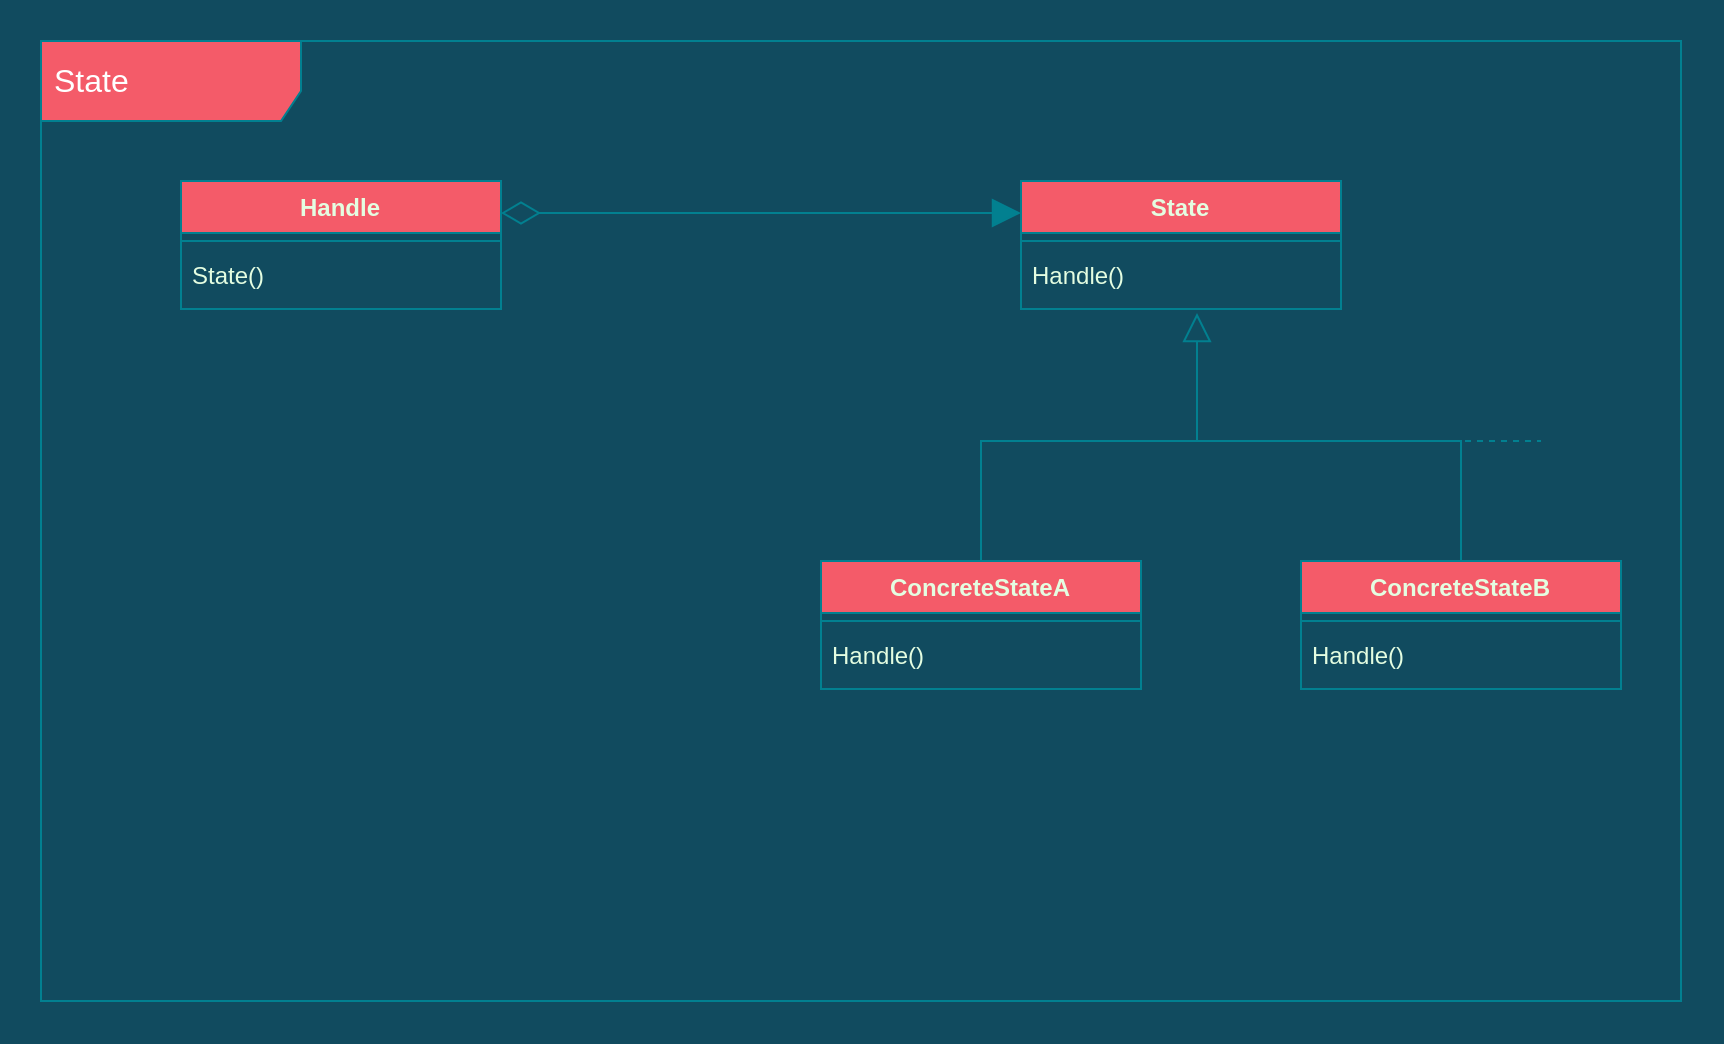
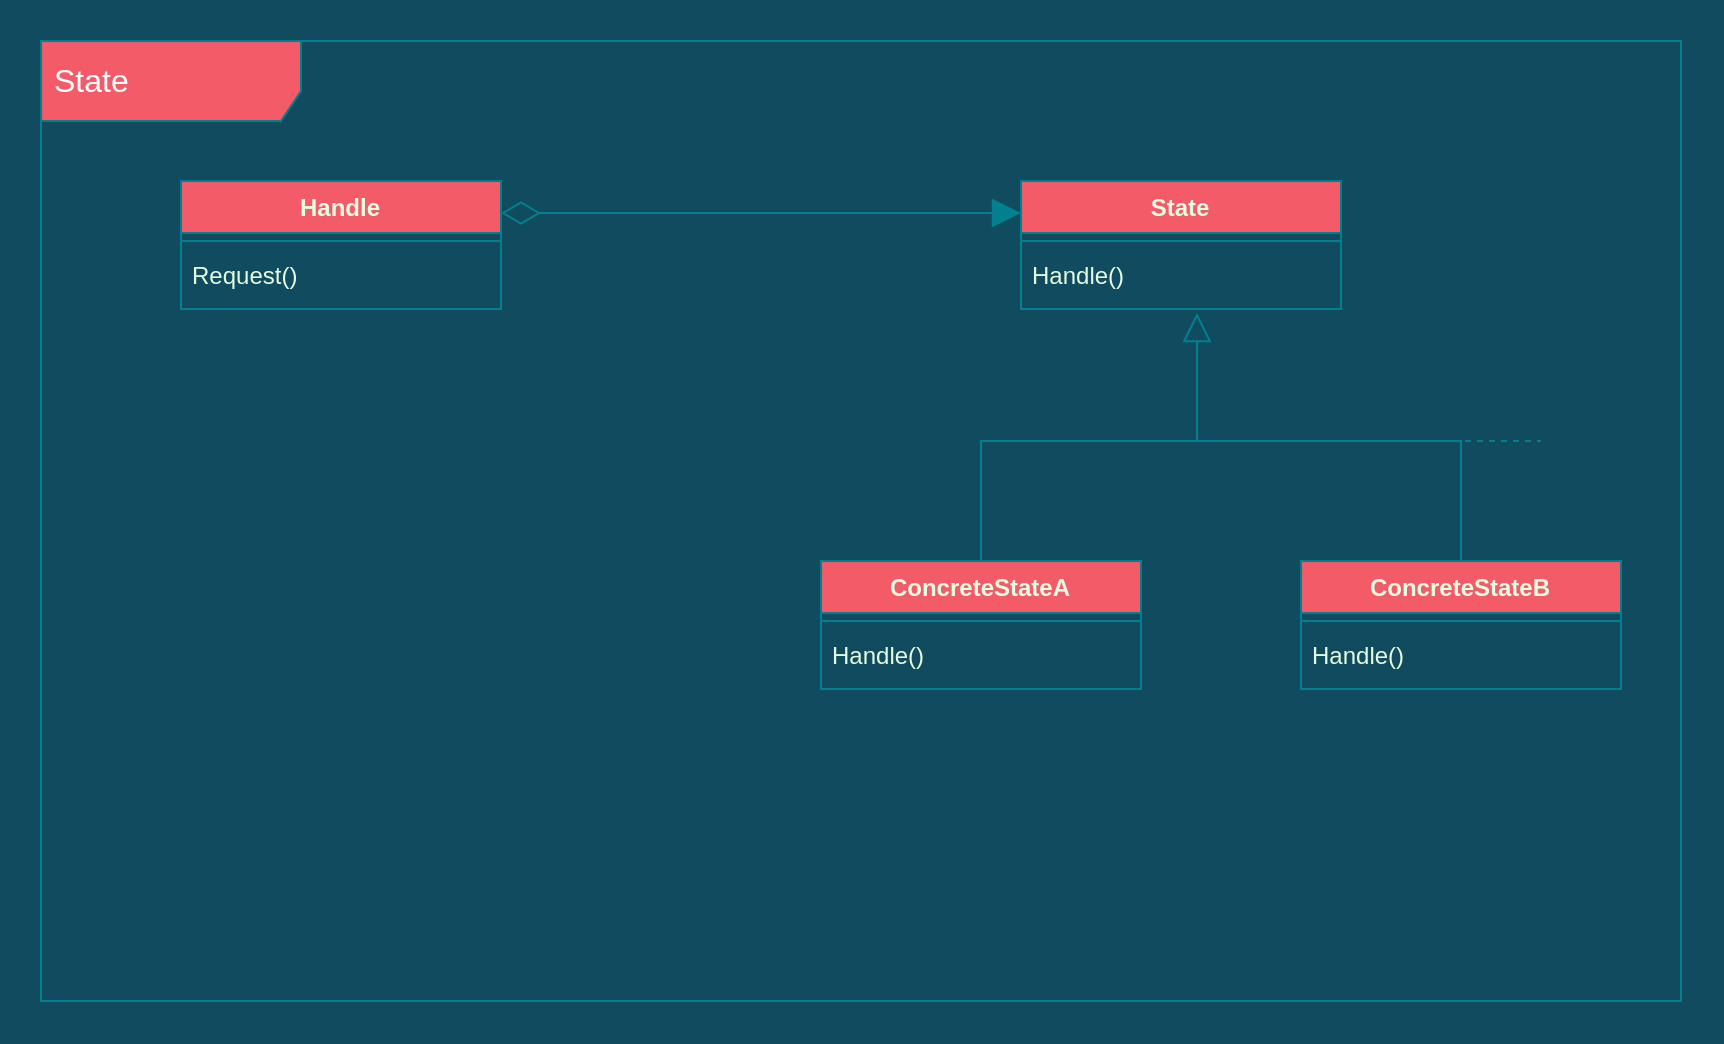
node "State()": label "State()" -> "Request()"
